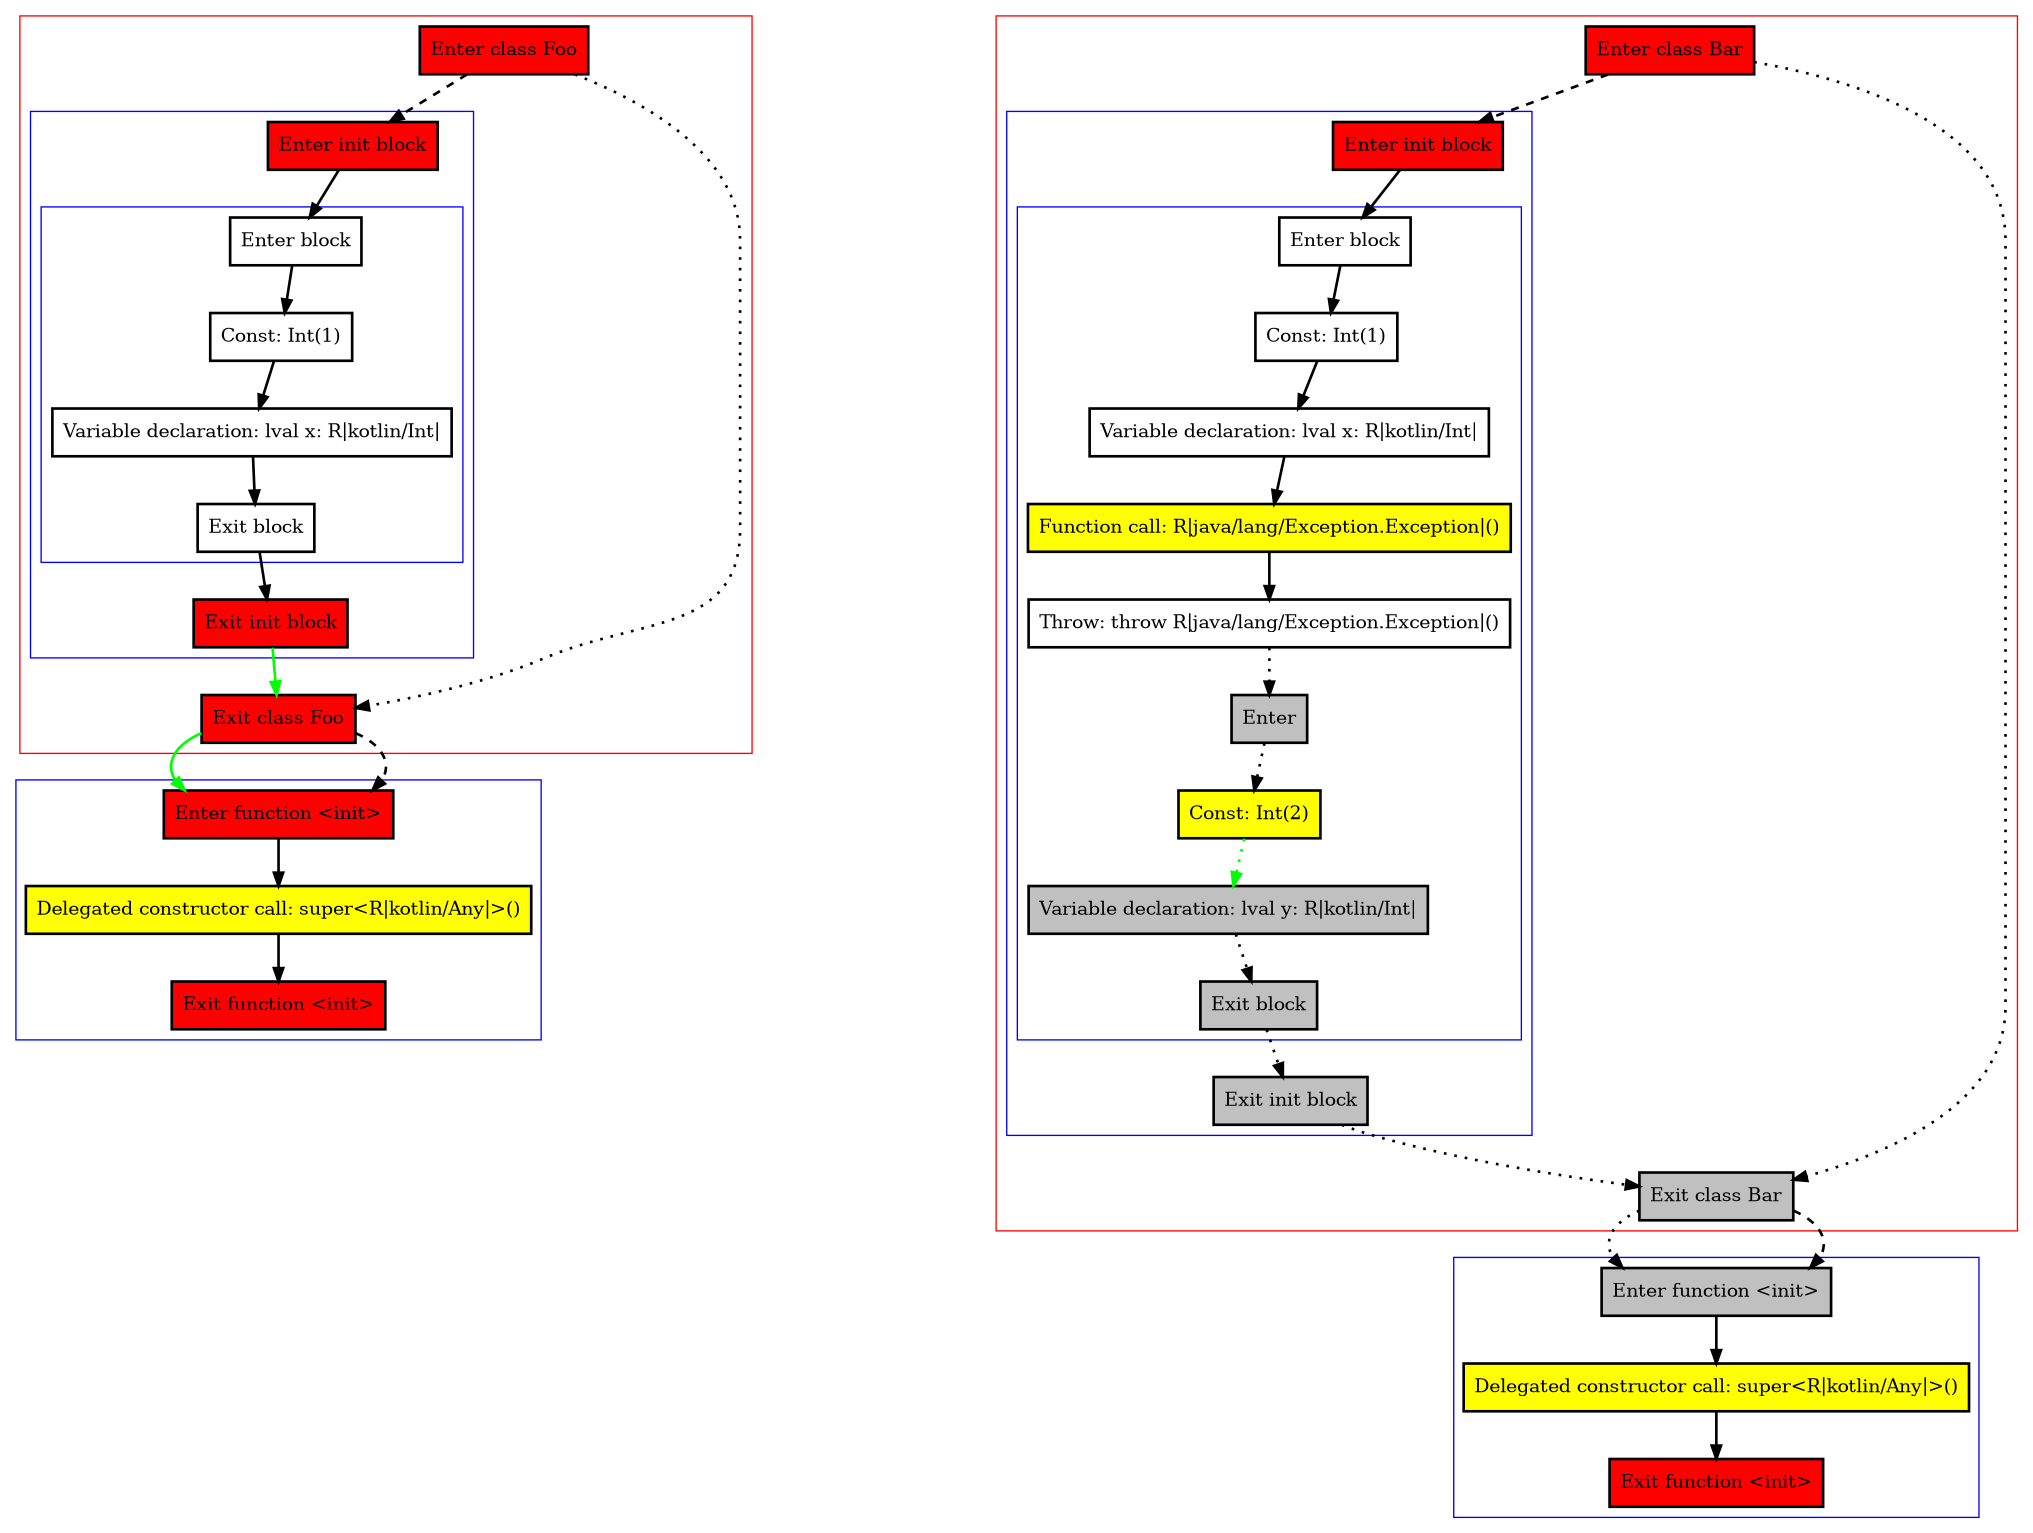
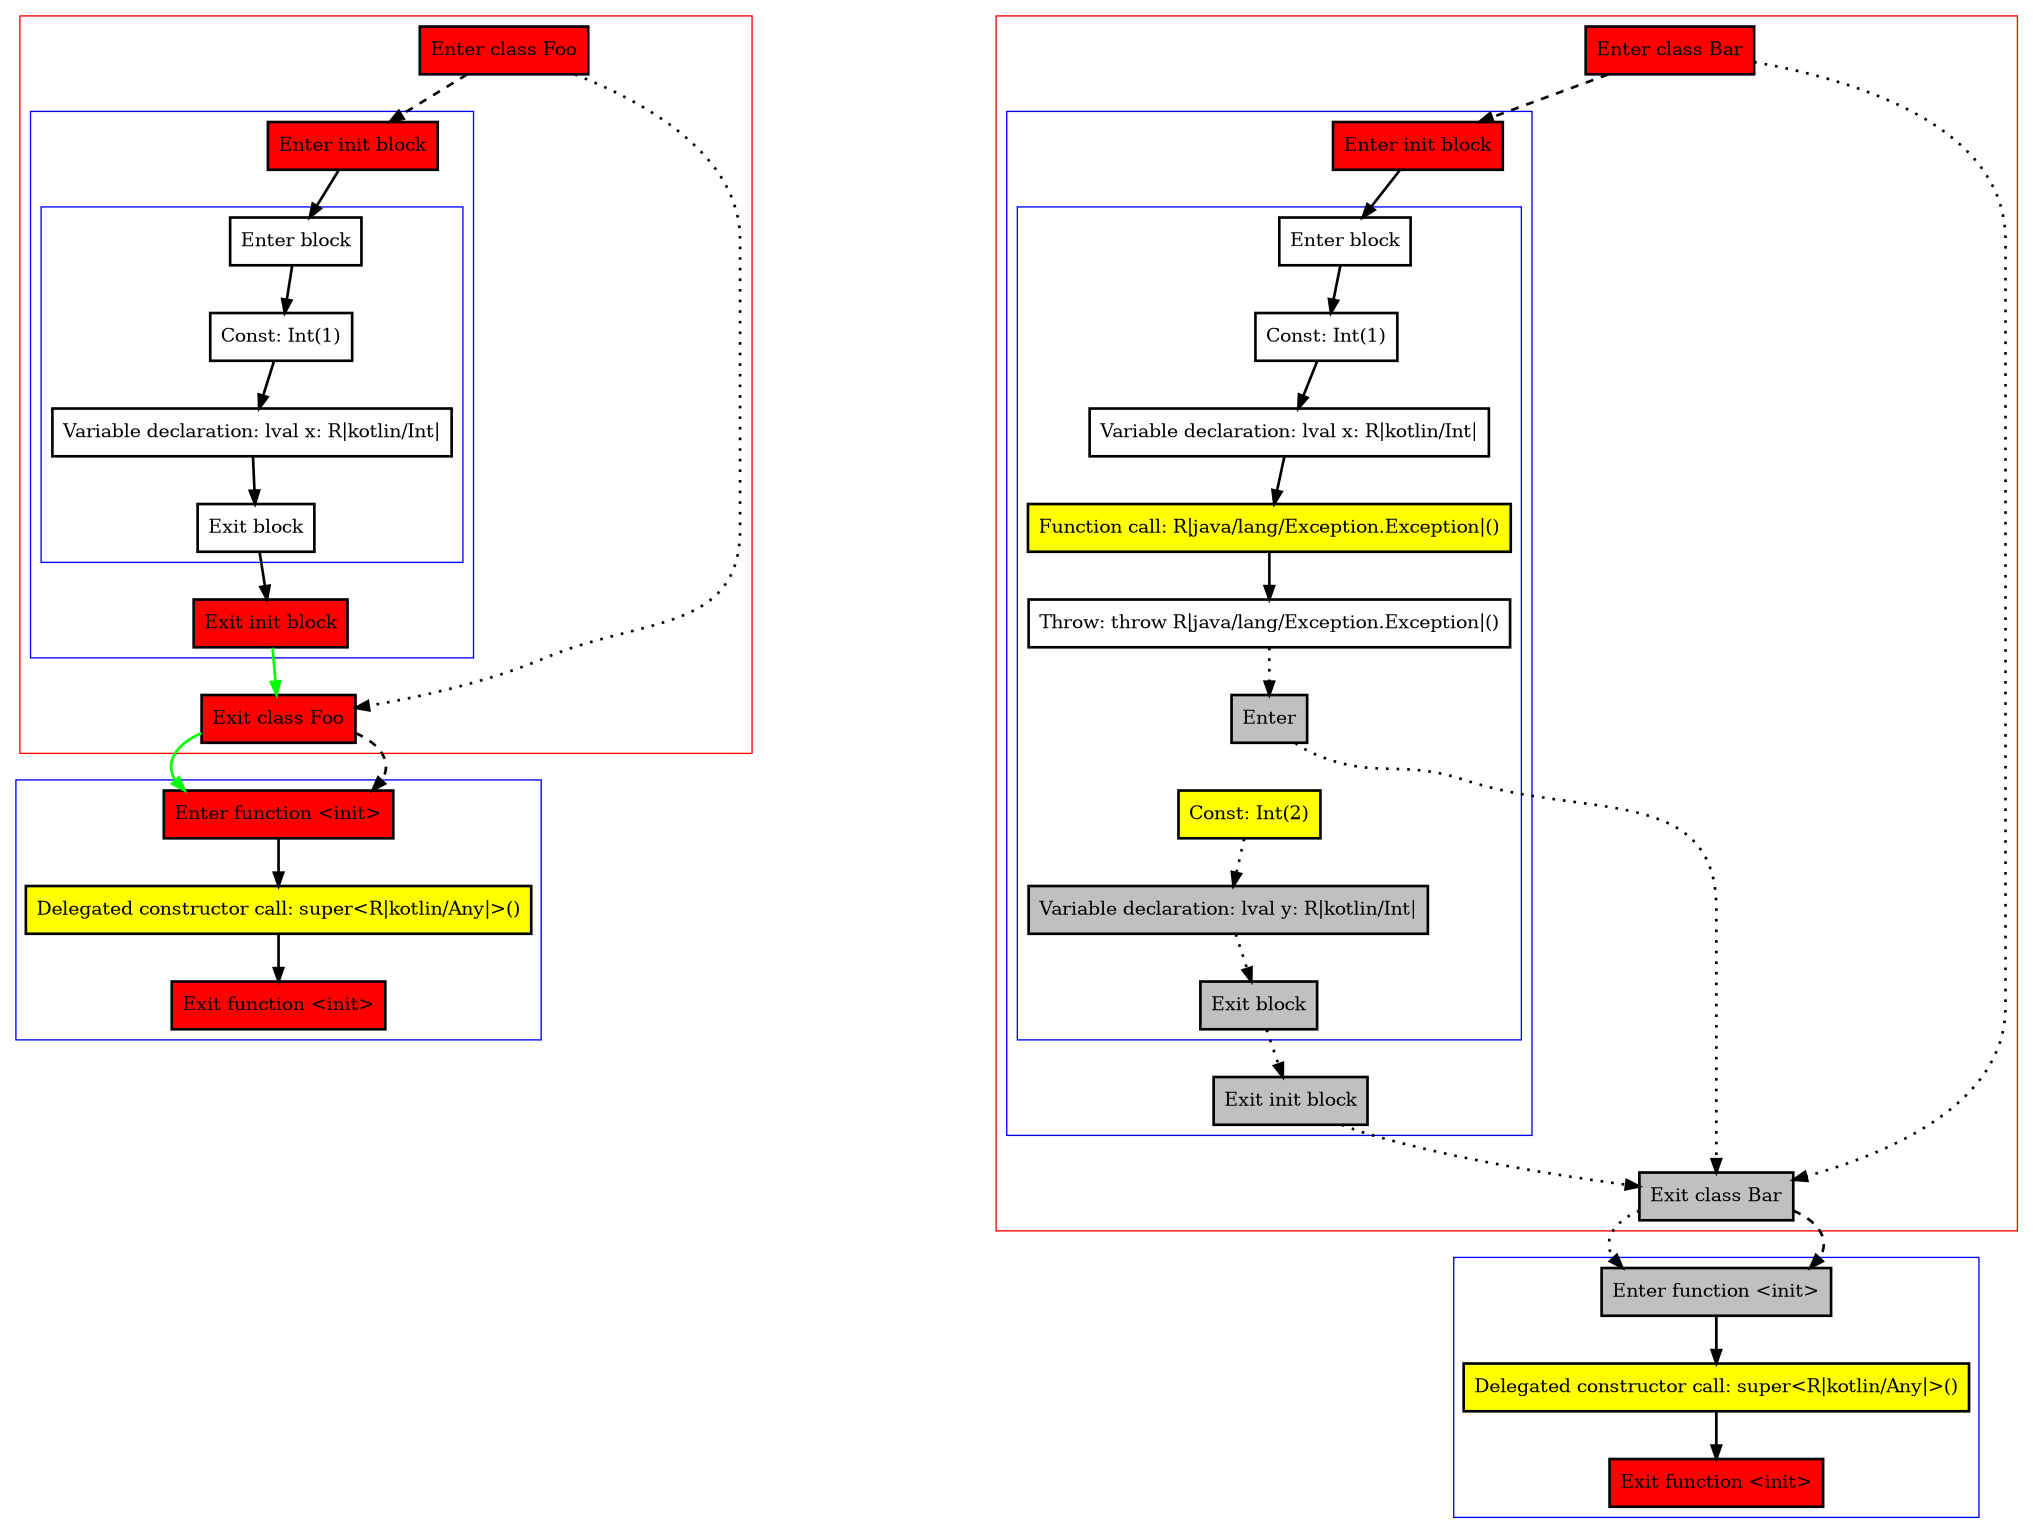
edge "Enter" -> "Const: Int(2)": now "Enter" -> "Exit class Bar"
edge "Const: Int(2)" -> "Variable declaration: lval y: R|kotlin/Int|": color green -> black
